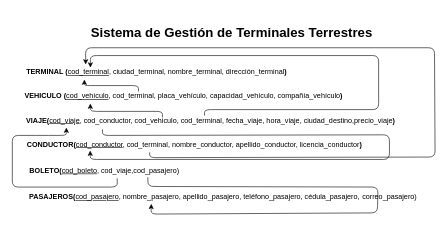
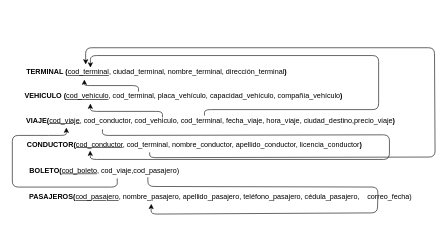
node "Sistema de Gestión de Terminales Terrestres": removed
node "correo_pasajero)": label "correo_pasajero)" -> "correo_fecha)"
